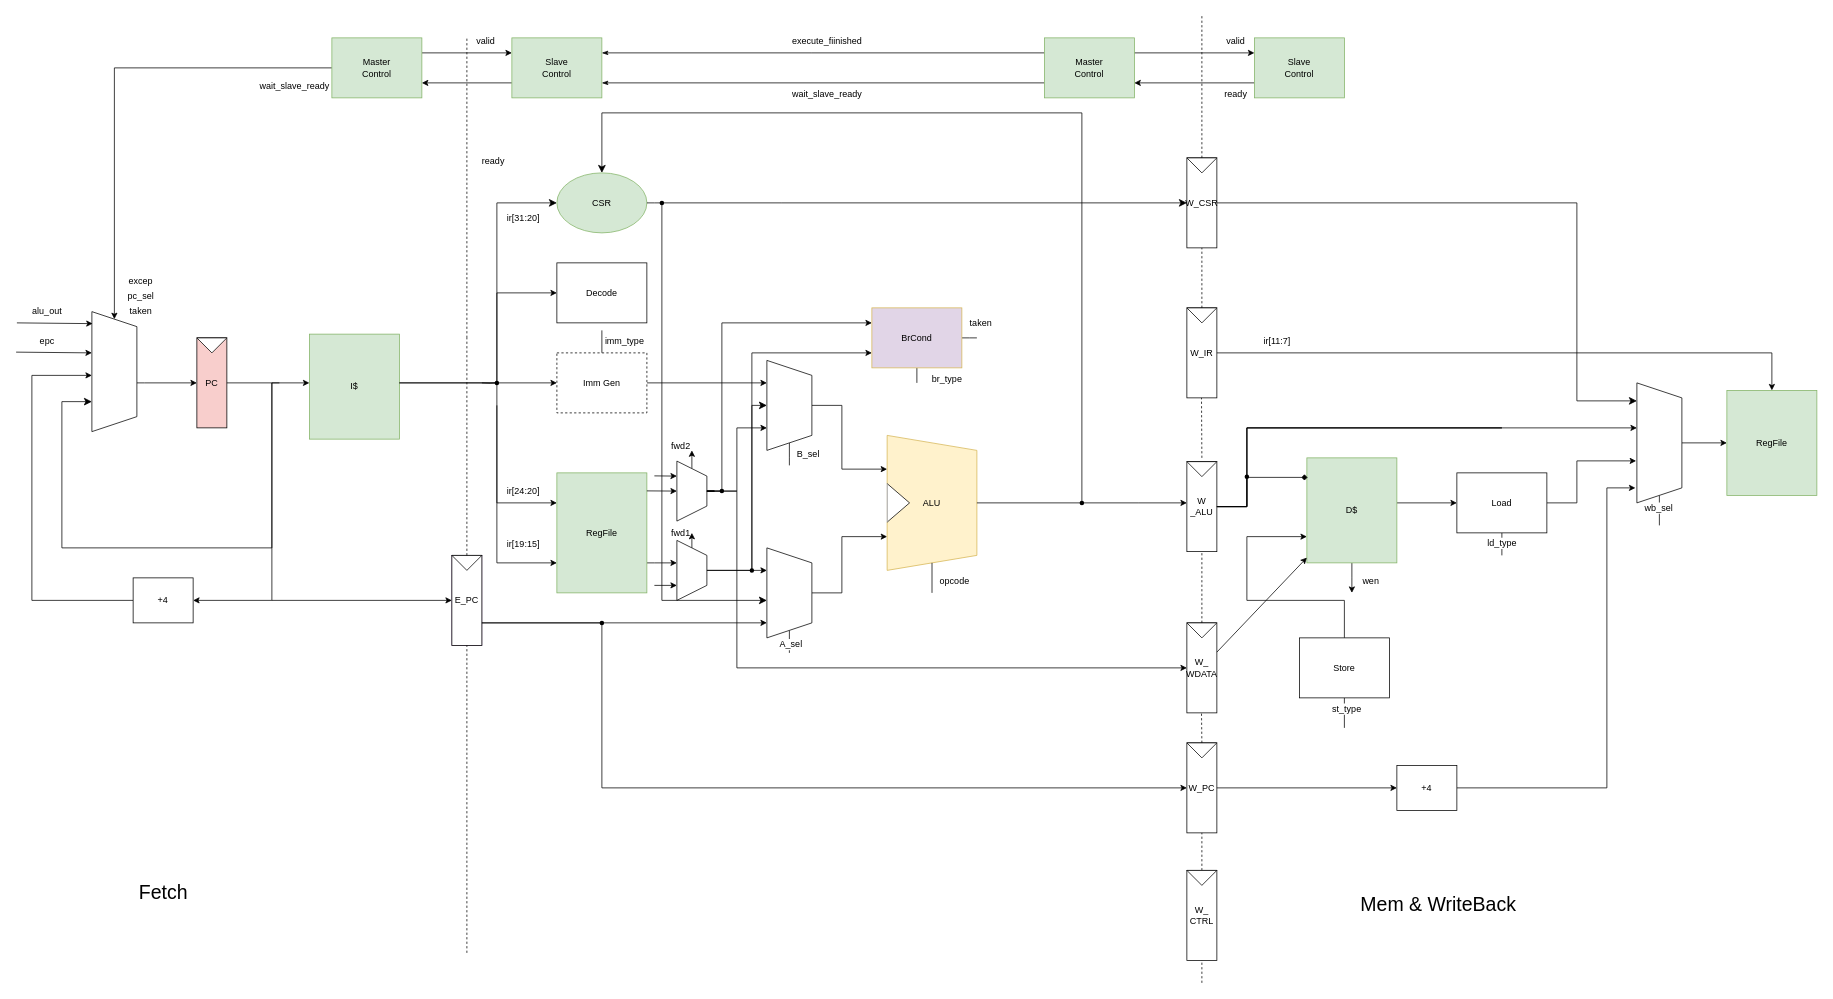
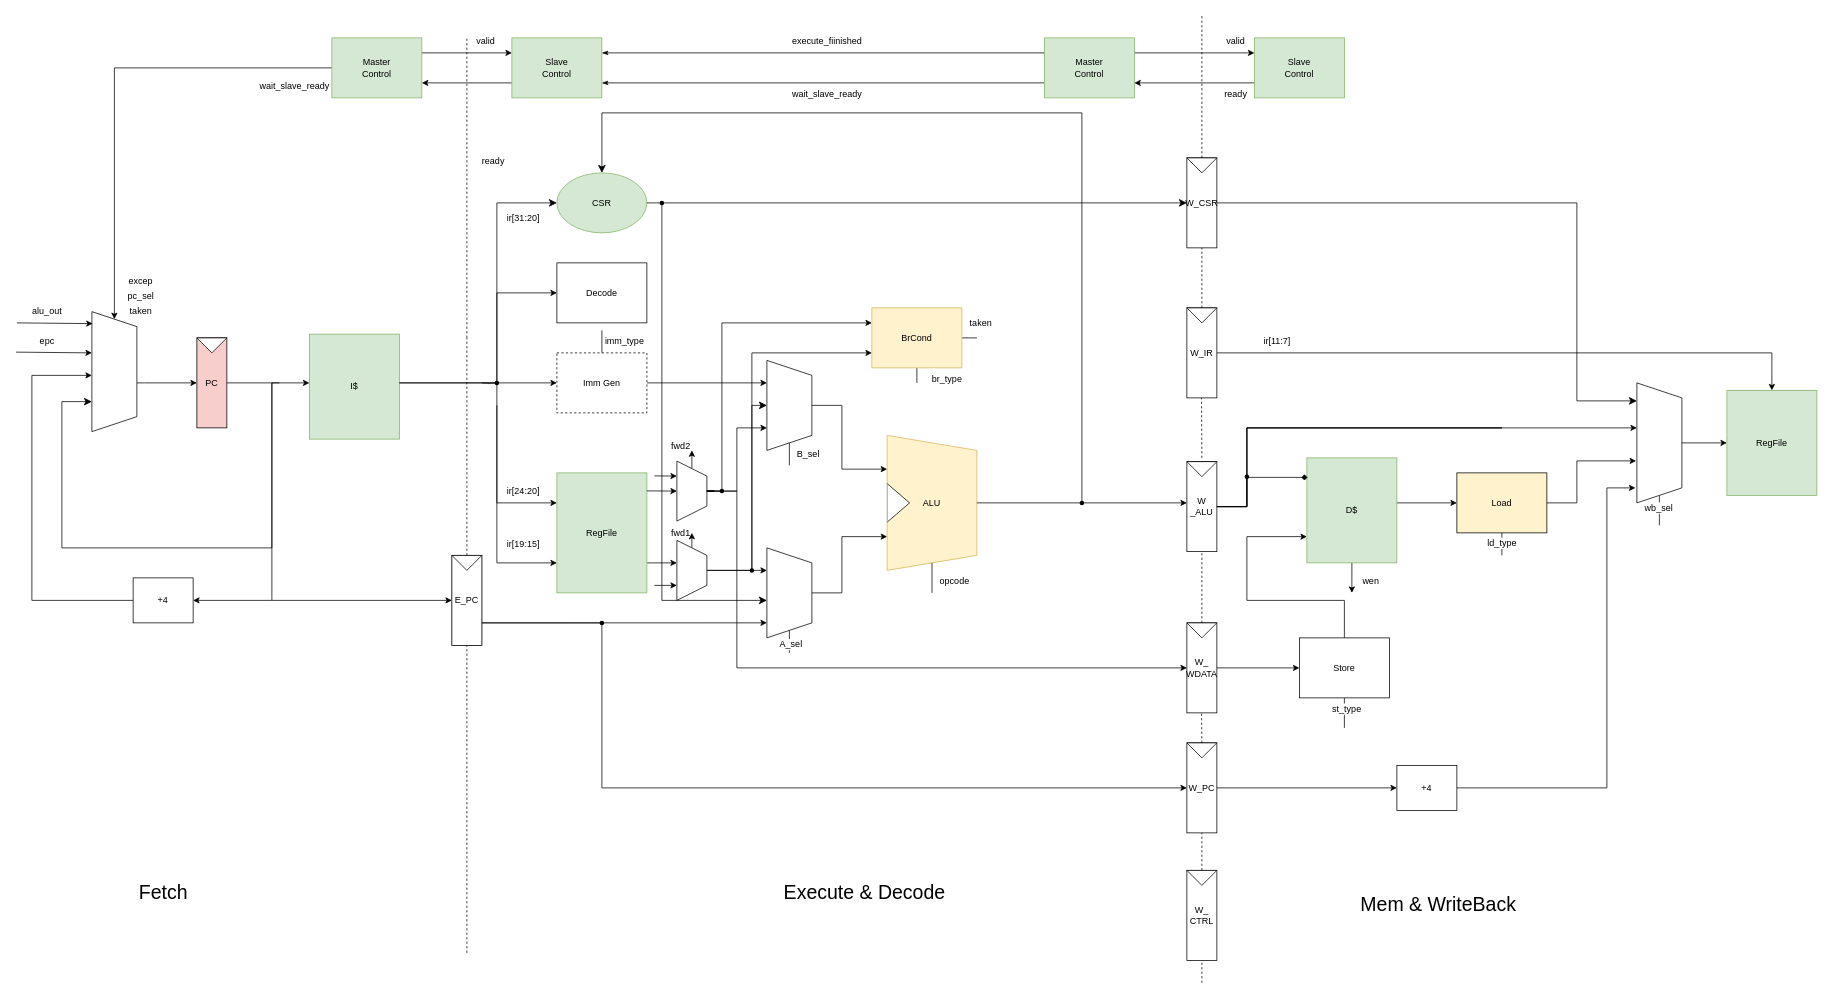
node "BrCond": fillcolor #e1d5e7 -> #fff2cc
node "Load": fillcolor #ffffff -> #fff2cc
edge "W_ WDATA" -> "D$": now "W_ WDATA" -> "Store"
node "Execute & Decode": added
